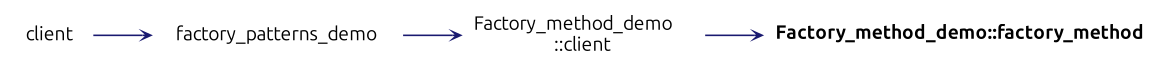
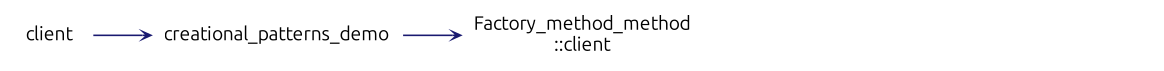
node "factory_patterns_demo": label "factory_patterns_demo" -> "creational_patterns_demo"
node "Factory_method_demo ::client": label "Factory_method_demo ::client" -> "Factory_method_method ::client"
node "Factory_method_demo::factory_method": removed
